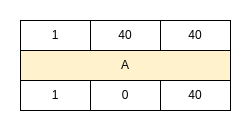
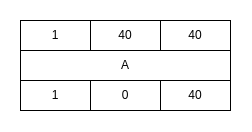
node "A": fillcolor #fff2cc -> #ffffff
